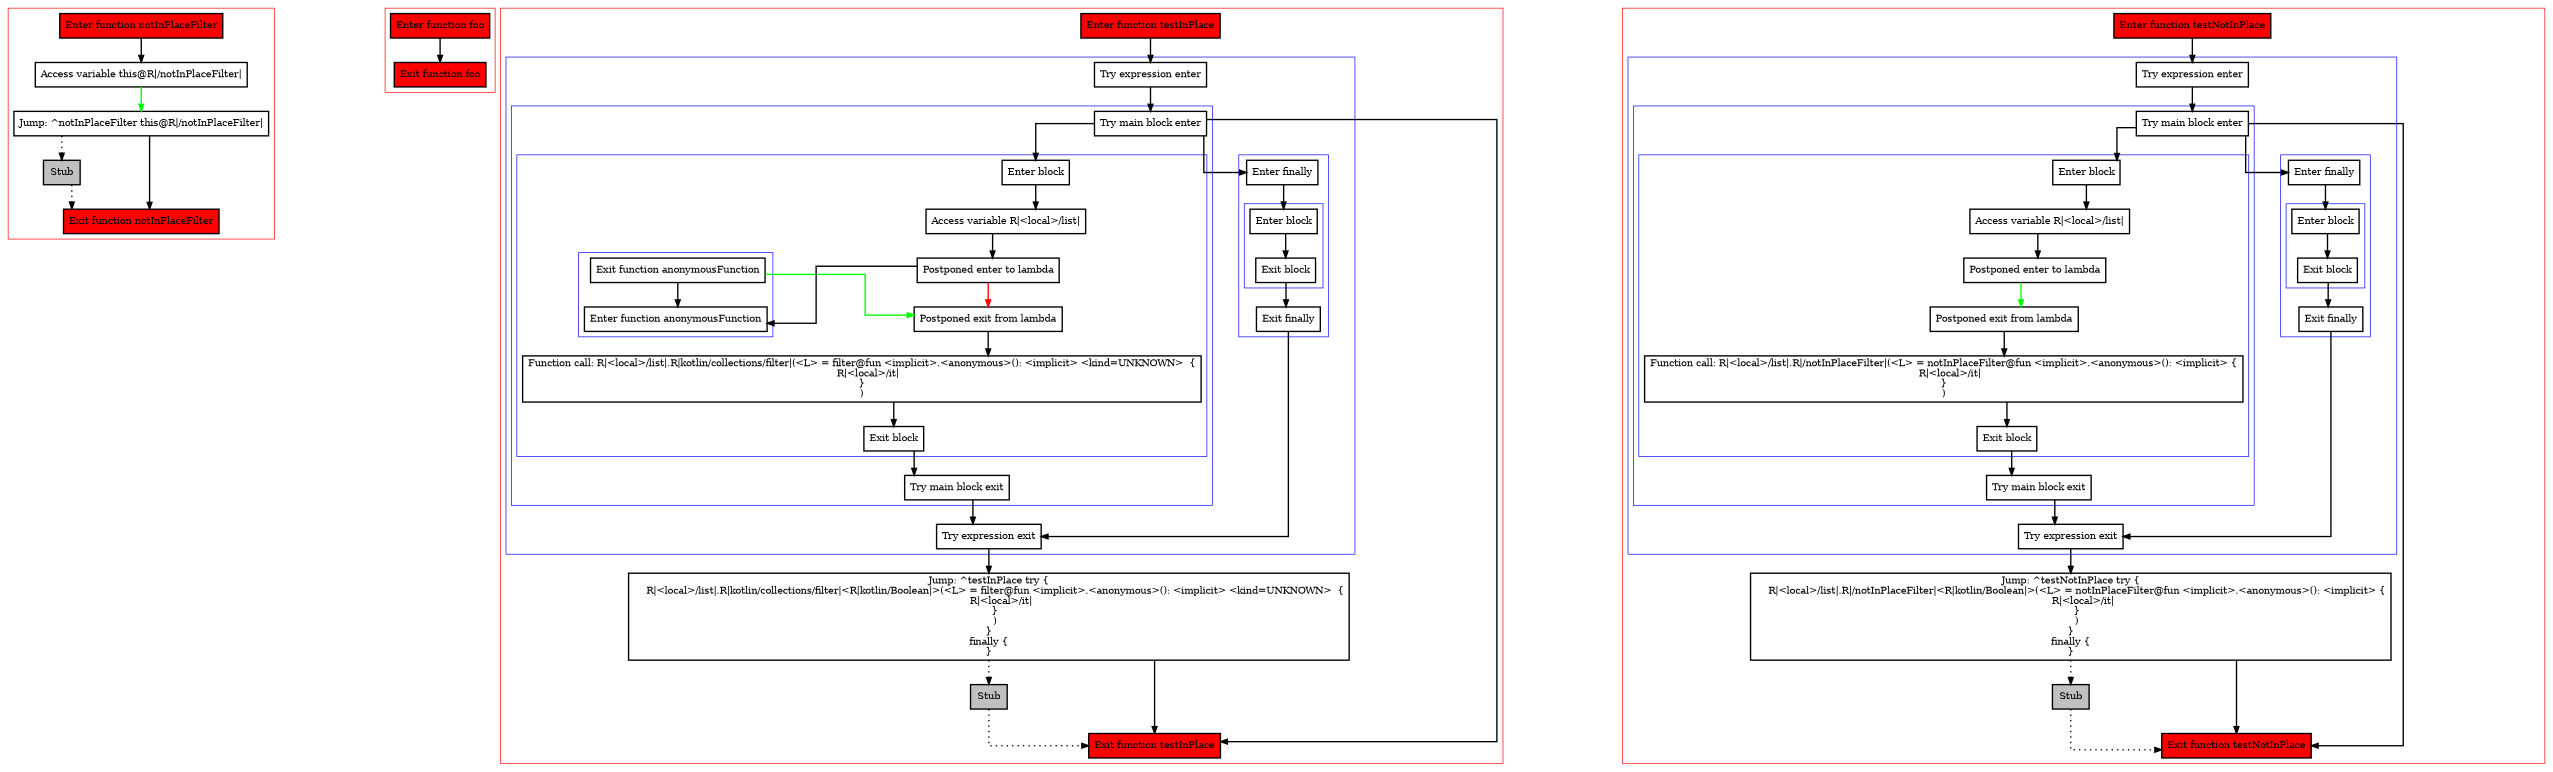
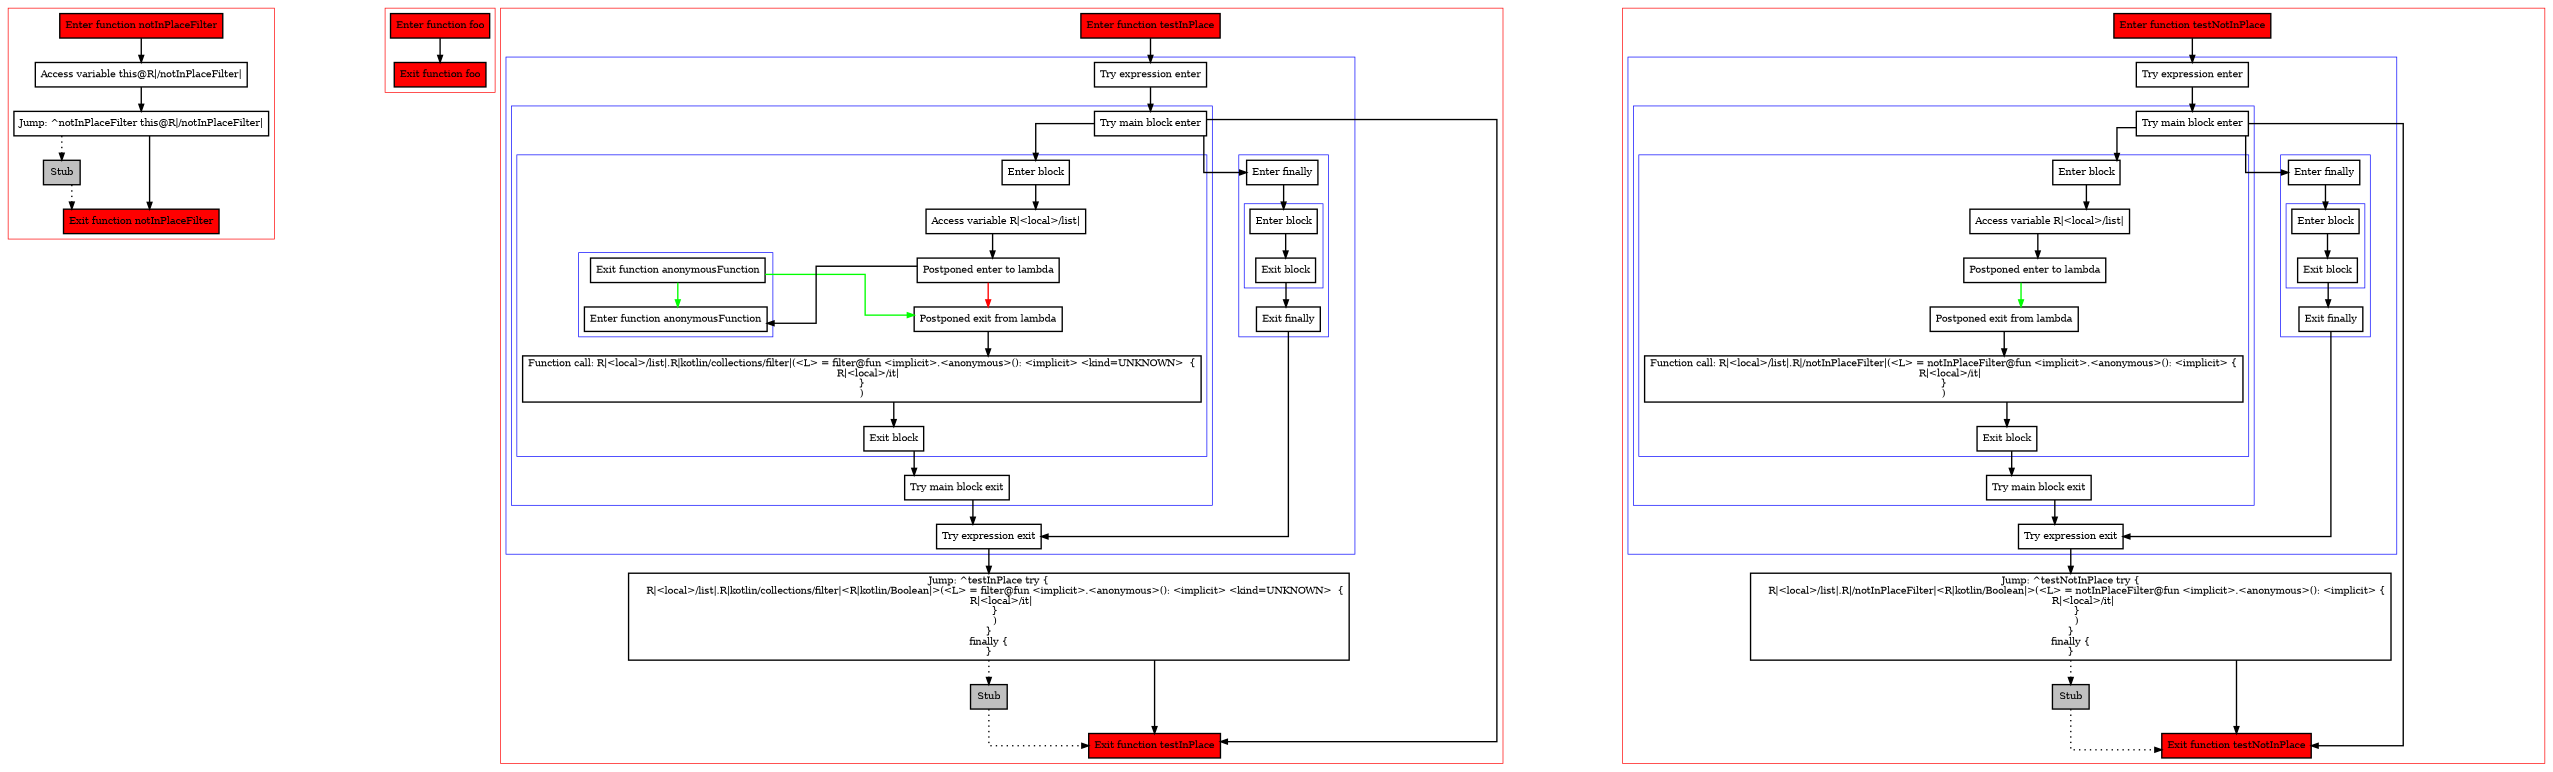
edge "Access variable this@R|/notInPlaceFilter|" -> "Jump: ^notInPlaceFilter this@R|/notInPlaceFilter|": color green -> black
edge "Exit function anonymousFunction" -> "Enter function anonymousFunction": color black -> green
